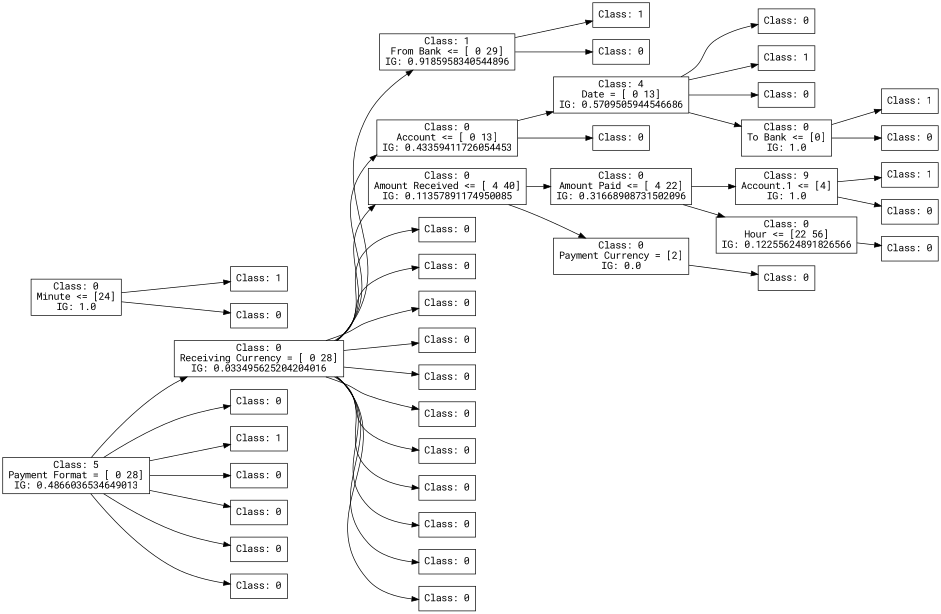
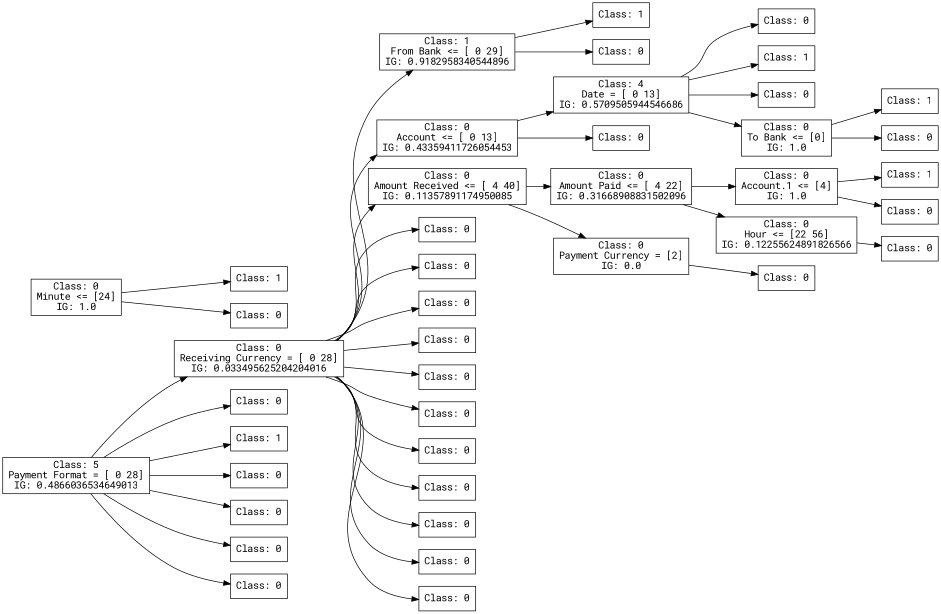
node "Class: 1 From Bank <= [ 0 29] IG: 0.9185958340544896": label "Class: 1 From Bank <= [ 0 29] IG: 0.9185958340544896" -> "Class: 1 From Bank <= [ 0 29] IG: 0.9182958340544896"
node "Class: 0 Amount Paid <= [ 4 22] IG: 0.31668908731502096": label "Class: 0 Amount Paid <= [ 4 22] IG: 0.31668908731502096" -> "Class: 0 Amount Paid <= [ 4 22] IG: 0.31668908831502096"
node "Class: 9 Account.1 <= [4] IG: 1.0": label "Class: 9 Account.1 <= [4] IG: 1.0" -> "Class: 0 Account.1 <= [4] IG: 1.0"
